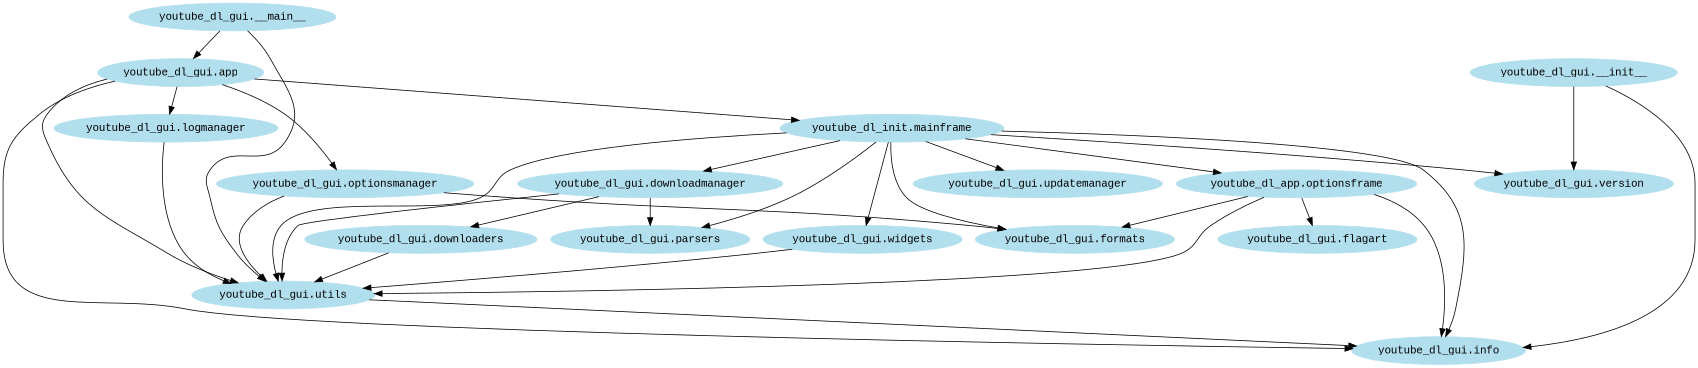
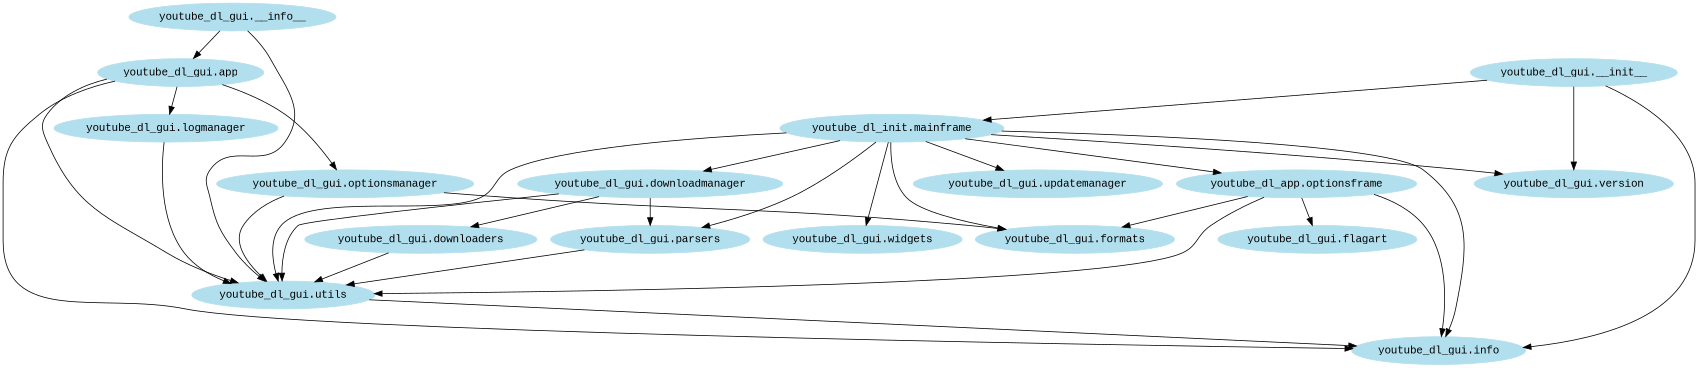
node "youtube_dl_gui.__main__": label "youtube_dl_gui.__main__" -> "youtube_dl_gui.__info__"
edge "youtube_dl_gui.app" -> "youtube_dl_init.mainframe": now "youtube_dl_gui.__init__" -> "youtube_dl_init.mainframe"
edge "youtube_dl_gui.widgets" -> "youtube_dl_gui.utils": now "youtube_dl_gui.parsers" -> "youtube_dl_gui.utils"
